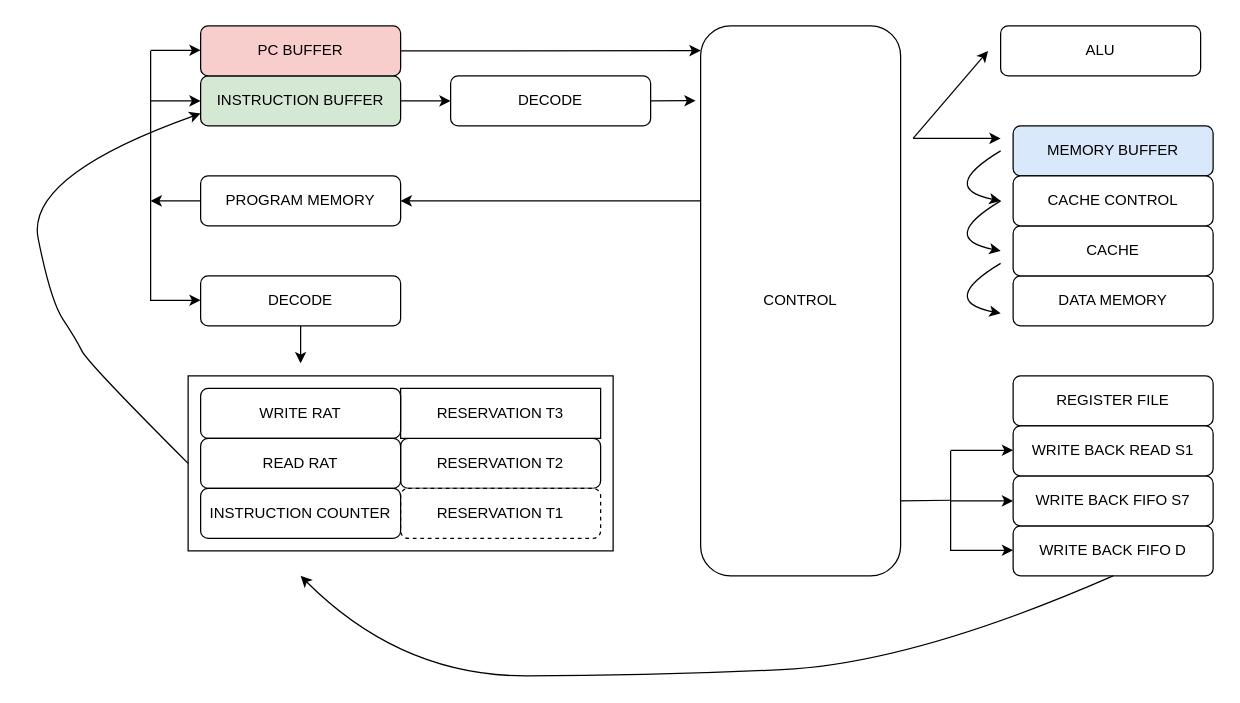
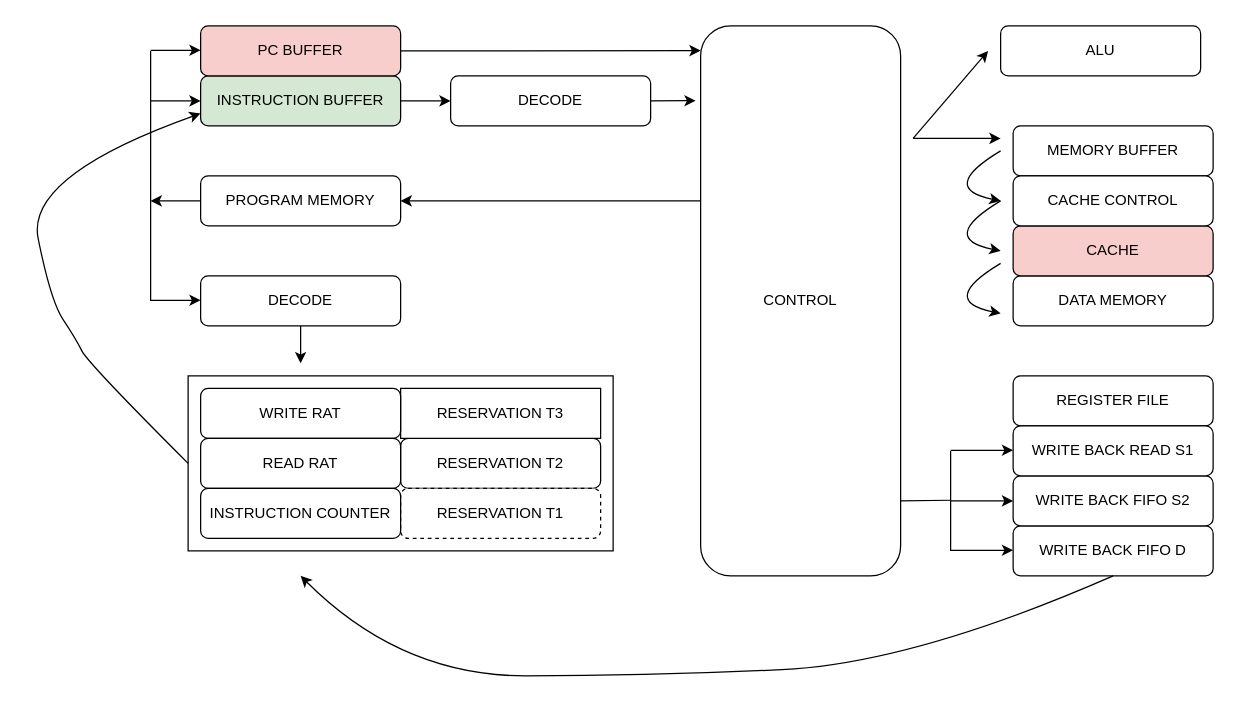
node "MEMORY BUFFER": fillcolor #dae8fc -> #ffffff
node "CACHE": fillcolor #ffffff -> #f8cecc
node "WRITE BACK FIFO S7": label "WRITE BACK FIFO S7" -> "WRITE BACK FIFO S2"
